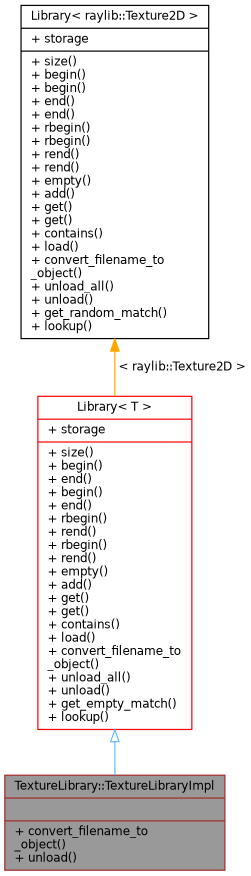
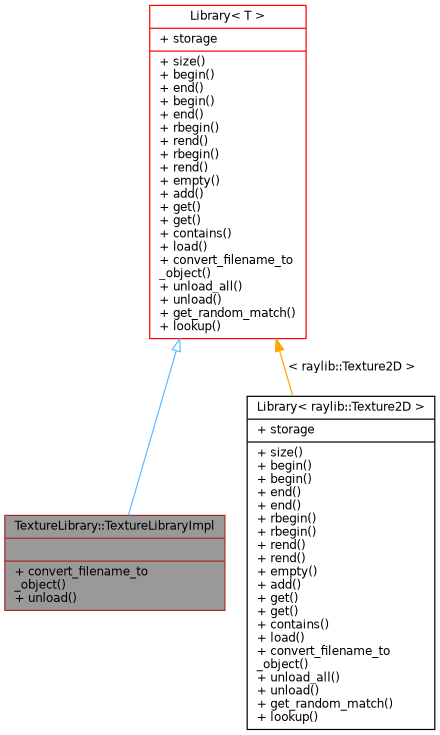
edge "Library< T >" -> "Library< raylib::Texture2D >": reversed
node "Library< T >": text "+ get_empty_match()" -> "+ get_random_match()"
